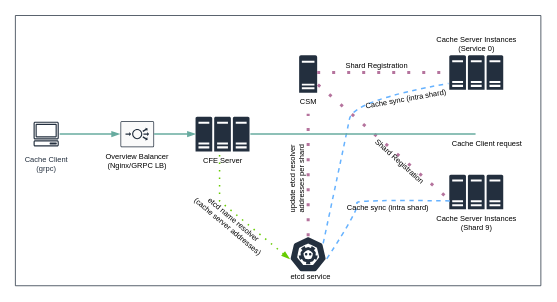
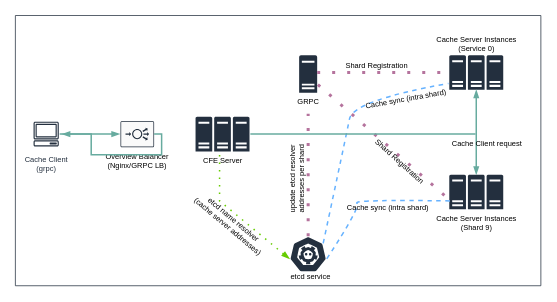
node "CSM": label "CSM" -> "GRPC"
edge "Cache Server Instances(Service 0)" -- "Cache Server Instances(Shard 9)": added
edge "Overview Balancer(Nginx/GRPC LB)" -> "CFE Server": now "Overview Balancer(Nginx/GRPC LB)" -> "Cache Client(grpc)"
